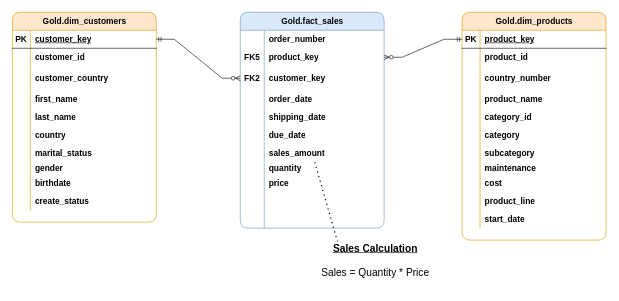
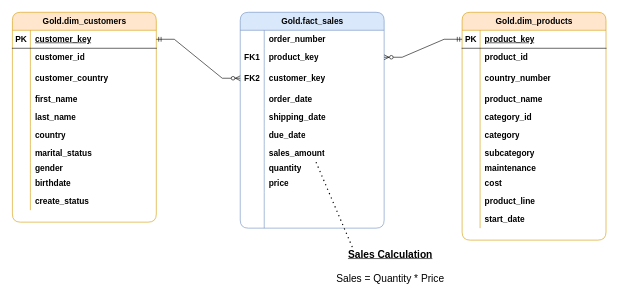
node "FK5": label "FK5" -> "FK1"
node "Sales Calculation Sales = Quantity * Price": moved (375, 261) -> (390, 267)
